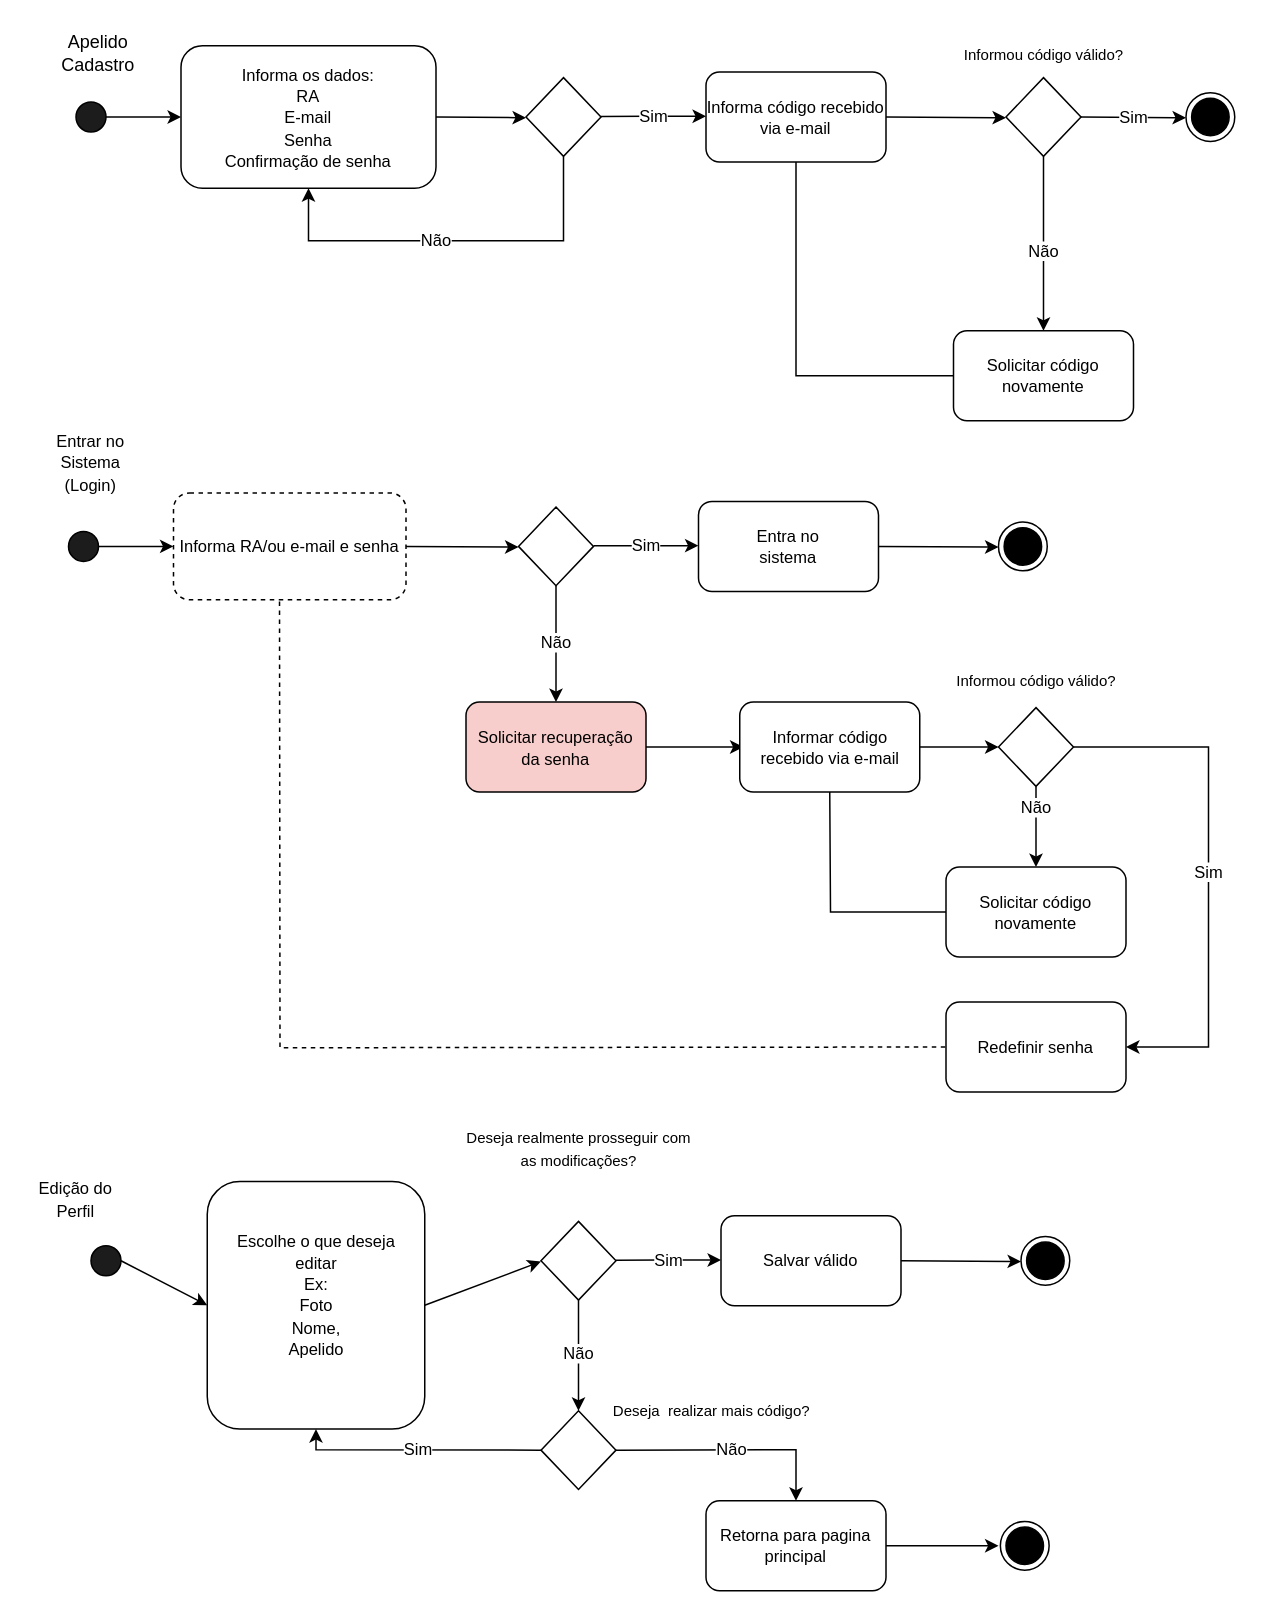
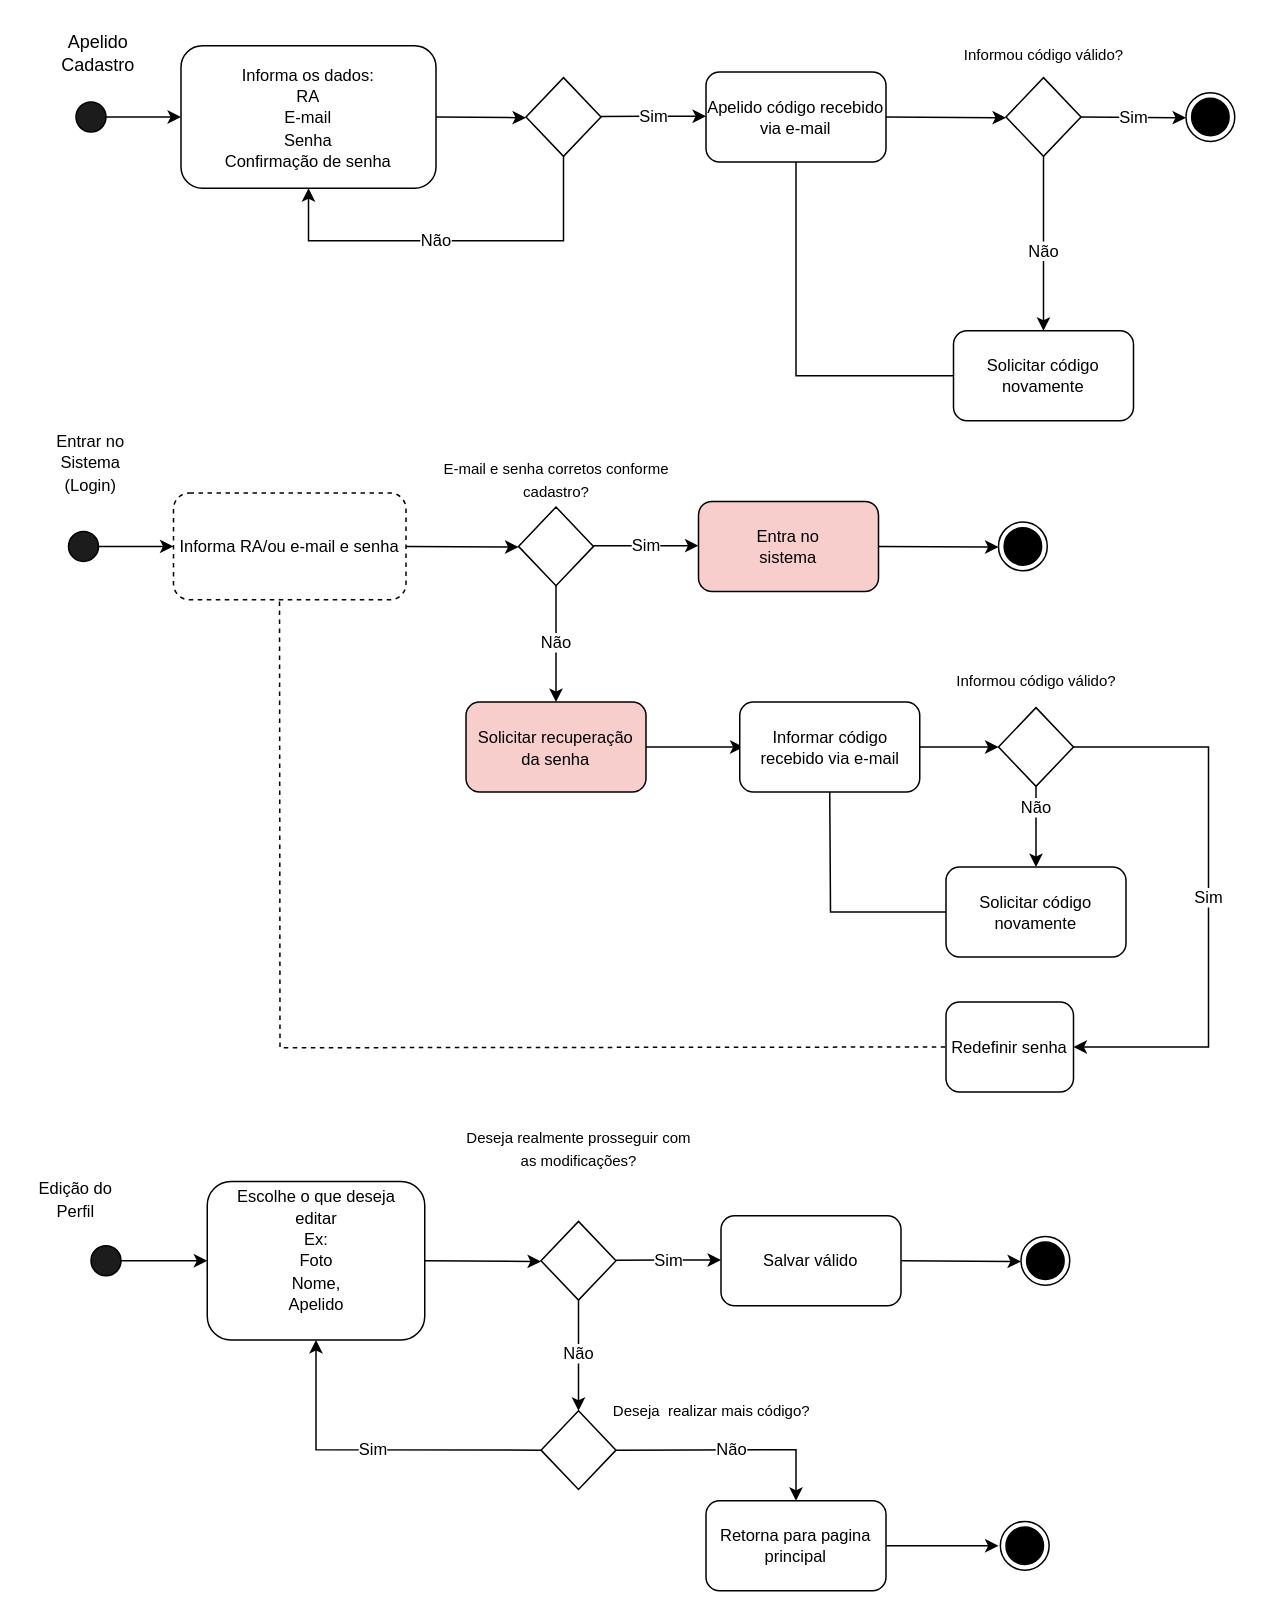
node "Informa código recebido via e-mail": label "Informa código recebido via e-mail" -> "Apelido código recebido via e-mail"
node "E-mail e senha corretos conforme cadastro?": added
node "Entra no sistema": fillcolor #ffffff -> #f8cecc
node "Redefinir senha": size 180x90 -> 128x90
node "Escolhe o que deseja editar Ex: Foto Nome, Apelido": size 218x248 -> 218x158
